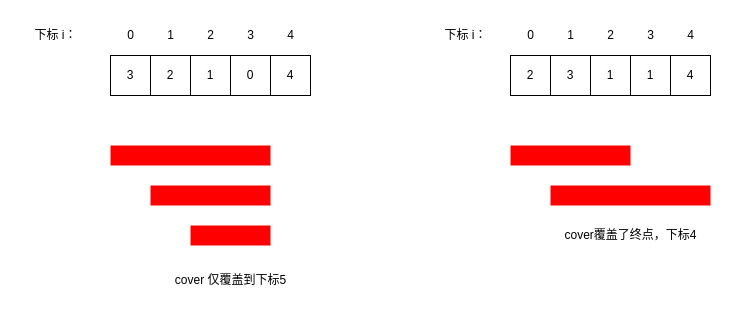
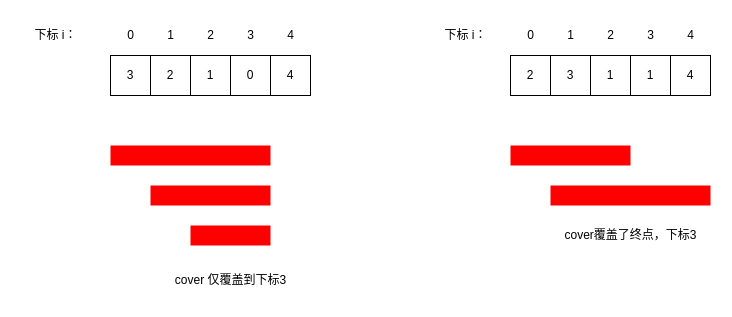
node "cover覆盖了终点，下标4": label "cover覆盖了终点，下标4" -> "cover覆盖了终点，下标3"
node "cover 仅覆盖到下标5": label "cover 仅覆盖到下标5" -> "cover 仅覆盖到下标3"
